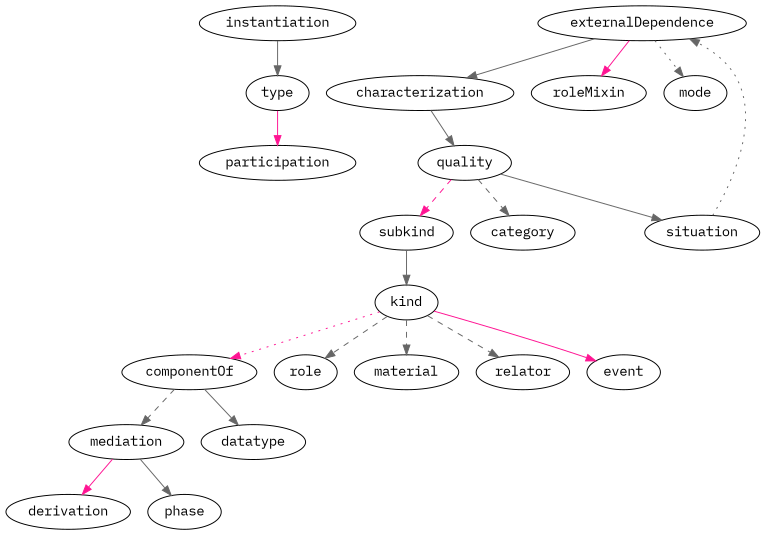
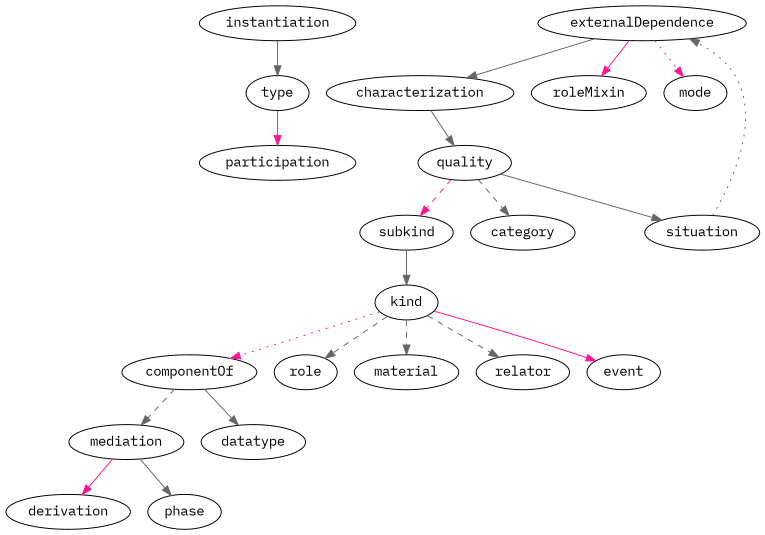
edge "externalDependence" -> "mode": color gray40 -> deeppink
